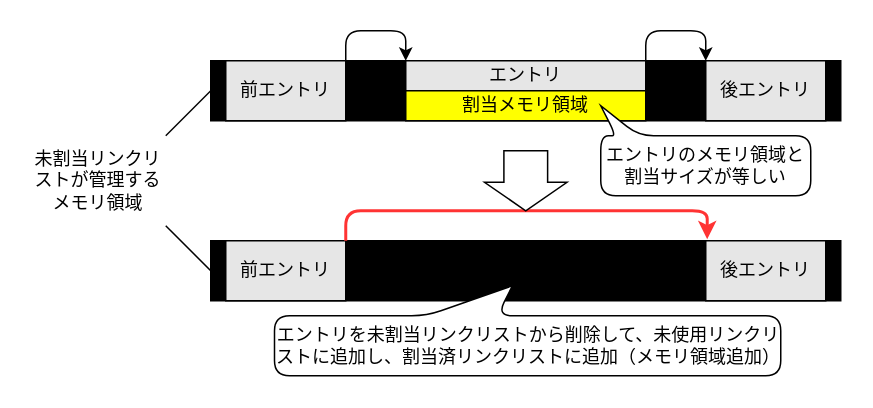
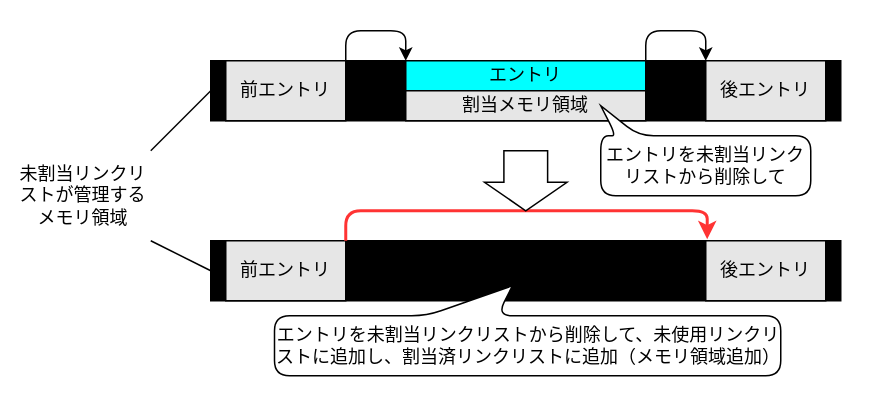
node "エントリ": fillcolor #e6e6e6 -> #00ffff
node "割当メモリ領域": fillcolor #ffff00 -> #e6e6e6
node "エントリのメモリ領域と割当サイズが等しい": label "エントリのメモリ領域と割当サイズが等しい" -> "エントリを未割当リンクリストから削除して"
node "未割当リンクリストが管理するメモリ領域": moved (98, 181) -> (83, 196)
